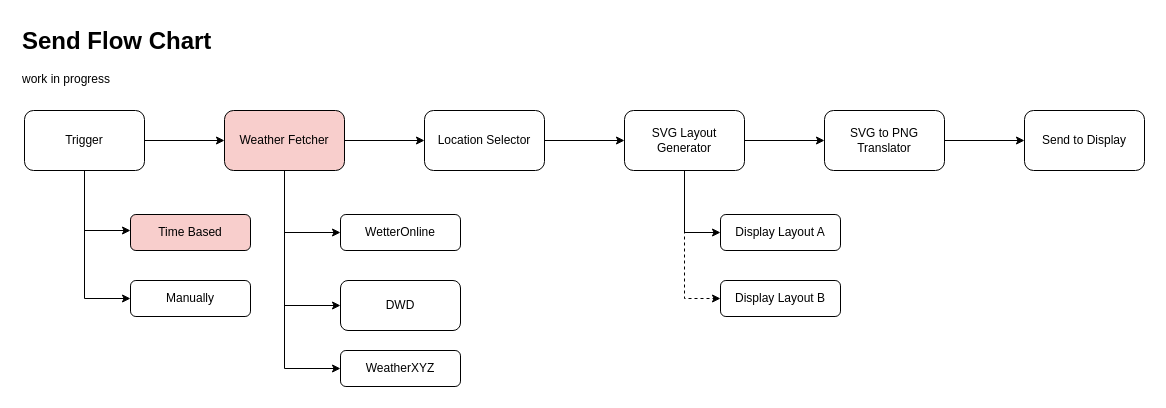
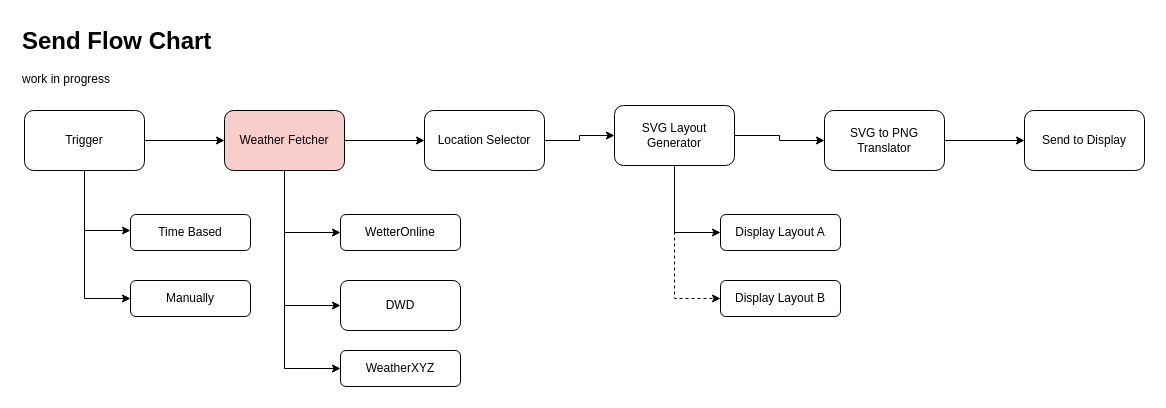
node "SVG Layout Generator": moved (685, 141) -> (675, 136)
node "Time Based": fillcolor #f8cecc -> #ffffff
